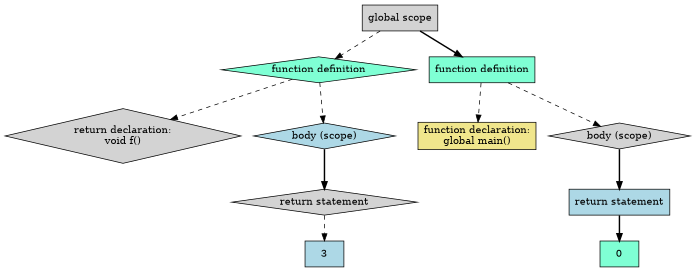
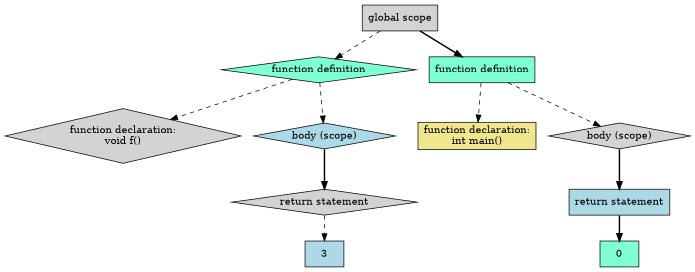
node "return declaration: void f()": label "return declaration: void f()" -> "function declaration: void f()"
node "function declaration: global main()": label "function declaration: global main()" -> "function declaration: int main()"
